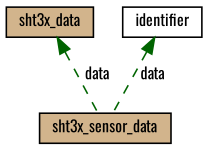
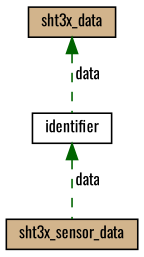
edge "sht3x_sensor_data" -> "sht3x_data": now "identifier" -> "sht3x_data"
